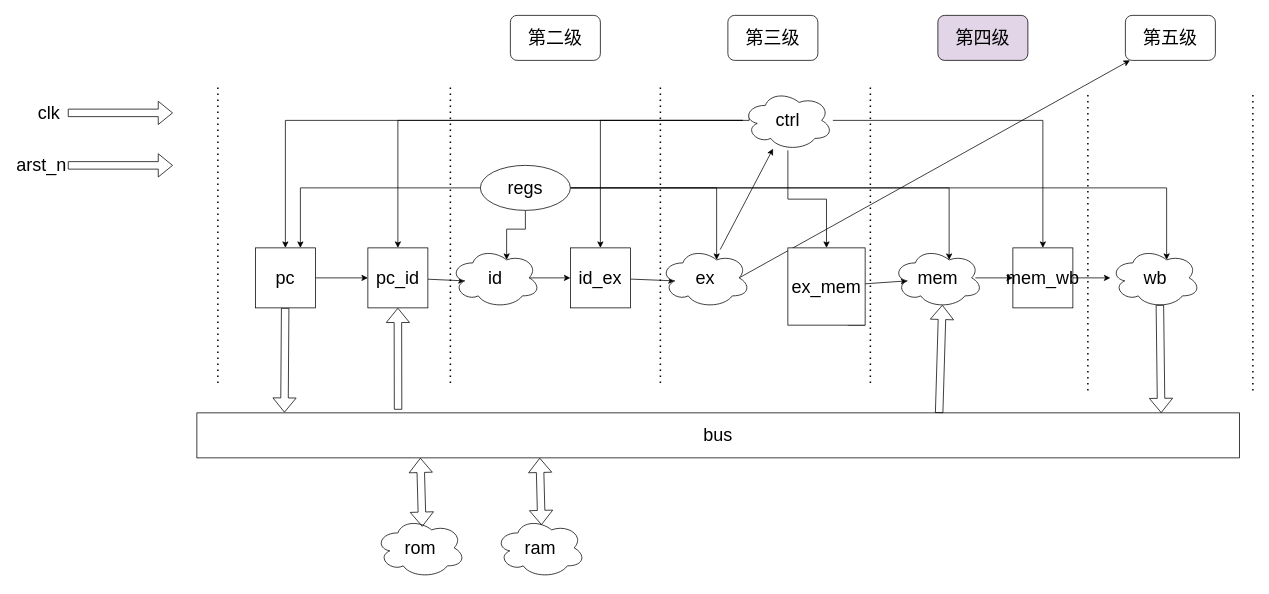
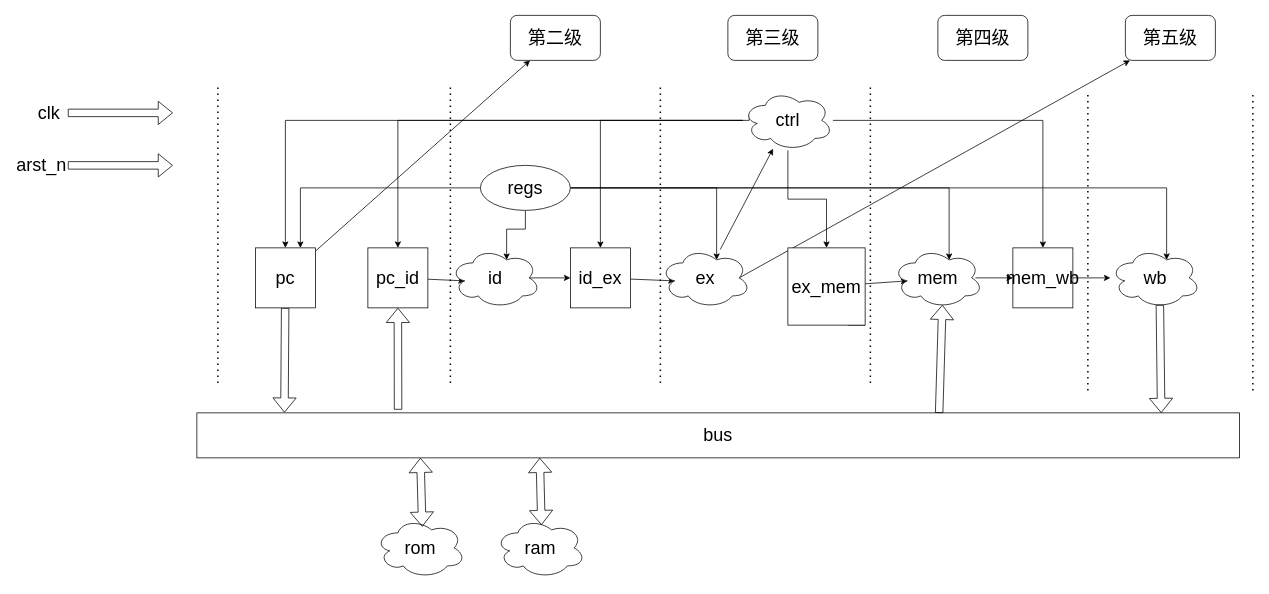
node "第四级": fillcolor #e1d5e7 -> #ffffff
edge "pc" -> "pc_id": now "pc" -> "第二级"
